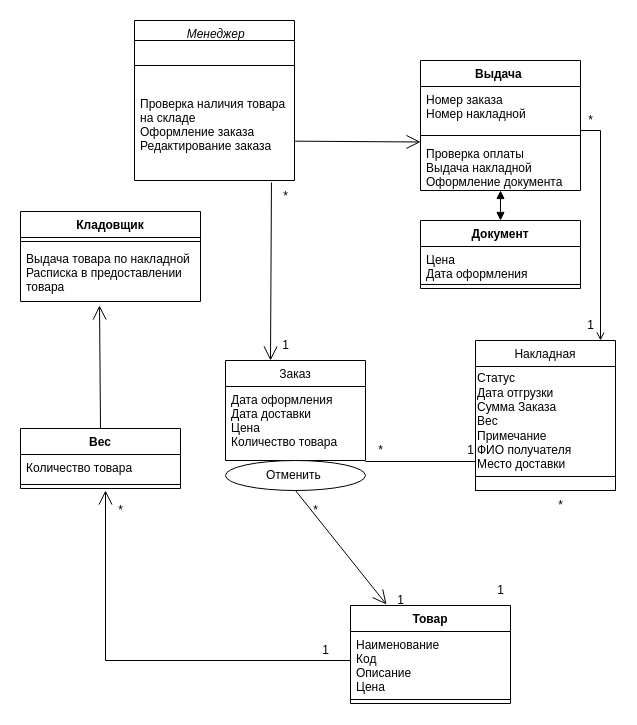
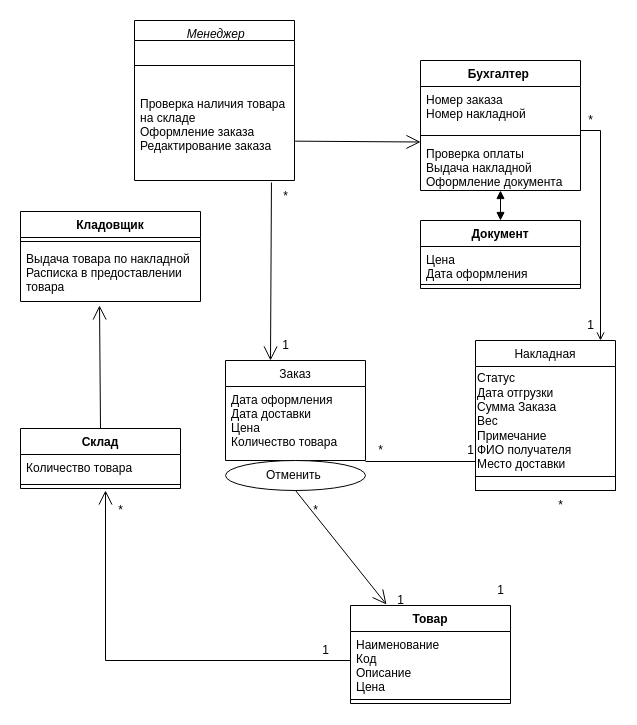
node "Выдача": label "Выдача" -> "Бухгалтер"
node "Вес": label "Вес" -> "Склад"
